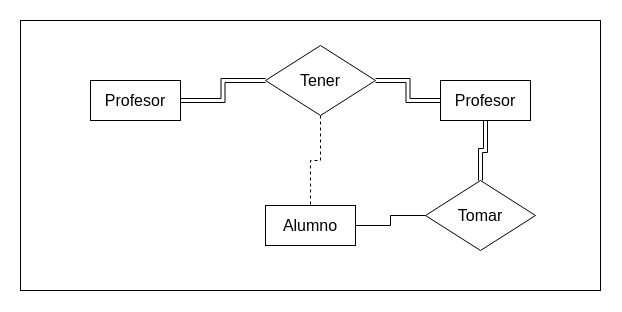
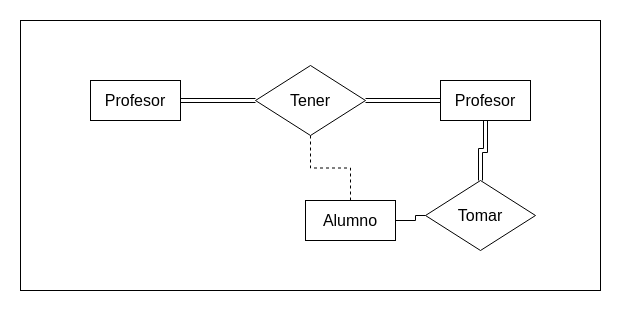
node "Tener": moved (321, 81) -> (311, 101)
node "Alumno": moved (311, 226) -> (351, 221)
